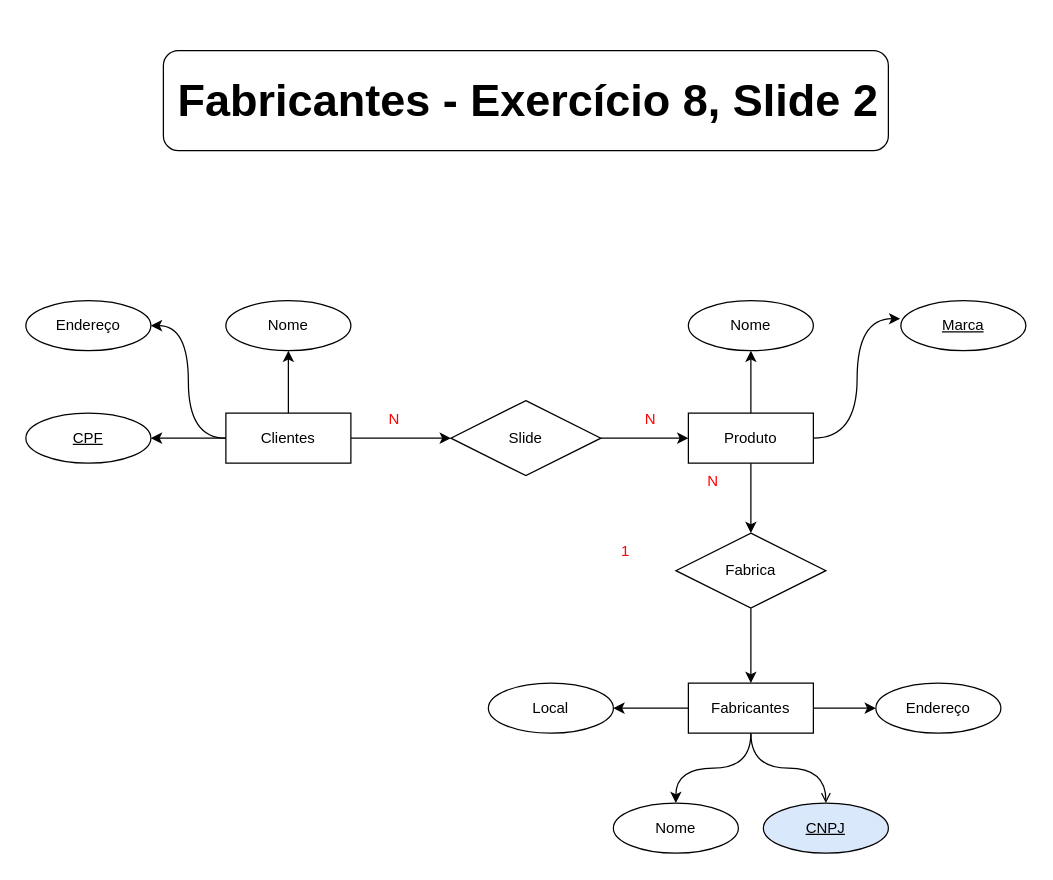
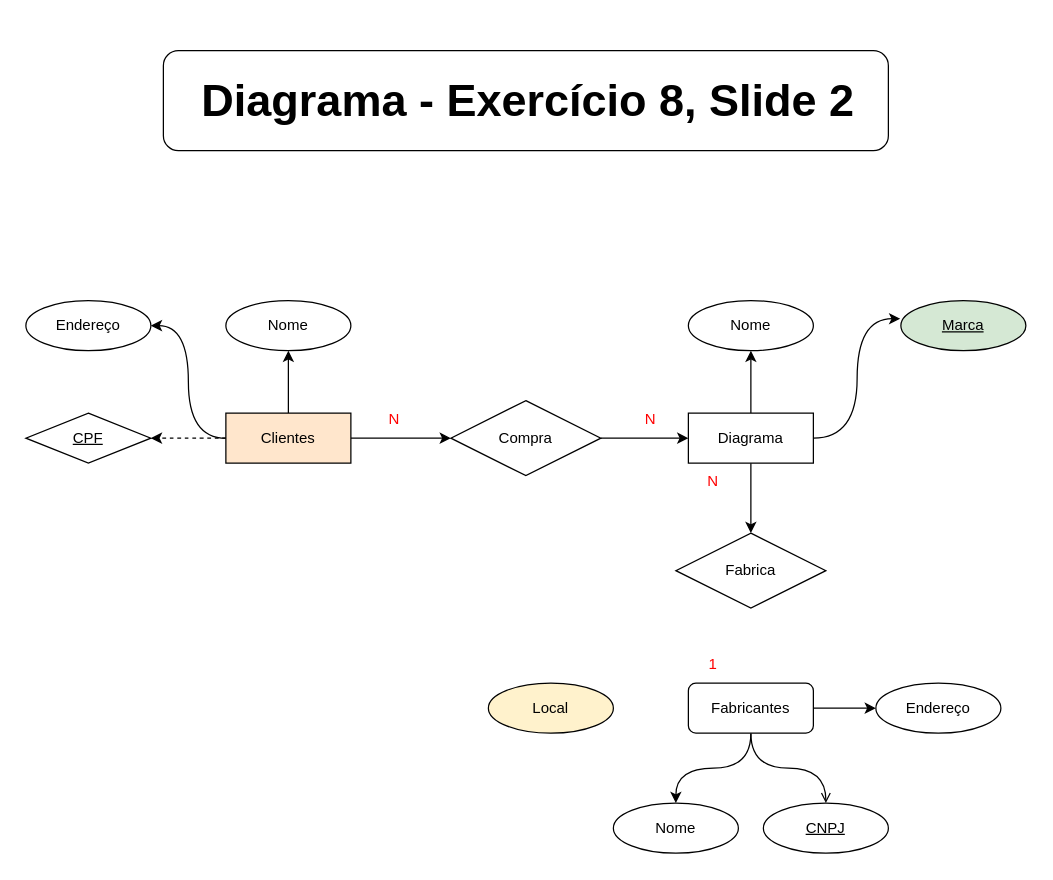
node "Fabricantes - Exercício 8, Slide 2": label "Fabricantes - Exercício 8, Slide 2" -> "Diagrama - Exercício 8, Slide 2"
node "Marca": fillcolor #ffffff -> #d5e8d4
node "CPF": shape ellipse -> diamond
edge "Clientes" -> "CPF": style solid -> dashed
node "Clientes": fillcolor #ffffff -> #ffe6cc
node "Slide": label "Slide" -> "Compra"
node "Produto": label "Produto" -> "Diagrama"
node "1": moved (626, 552) -> (713, 664)
edge "Fabrica" -> "Fabricantes": removed
node "Local": fillcolor #ffffff -> #fff2cc
edge "Fabricantes" -> "Local": removed
node "Fabricantes": shape rectangle -> rounded rectangle
node "CNPJ": fillcolor #dae8fc -> #ffffff
